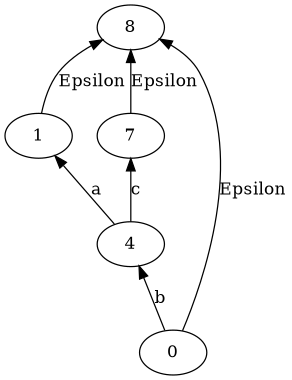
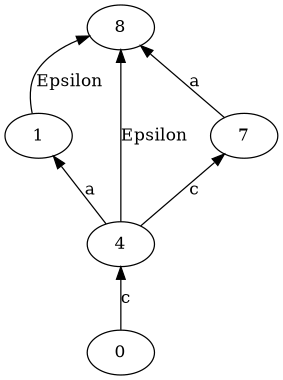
edge "7" -> "8": label "Epsilon" -> "a"
edge "0" -> "8": now "4" -> "8"
edge "0" -> "4": label "b" -> "c"
